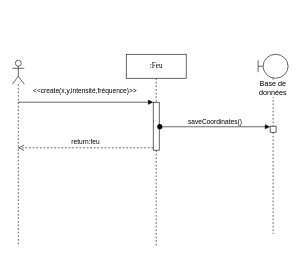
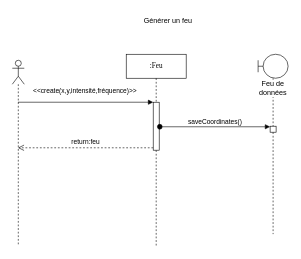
node "Générer un feu": added
node "Base de données": label "Base de données" -> "Feu de données"
